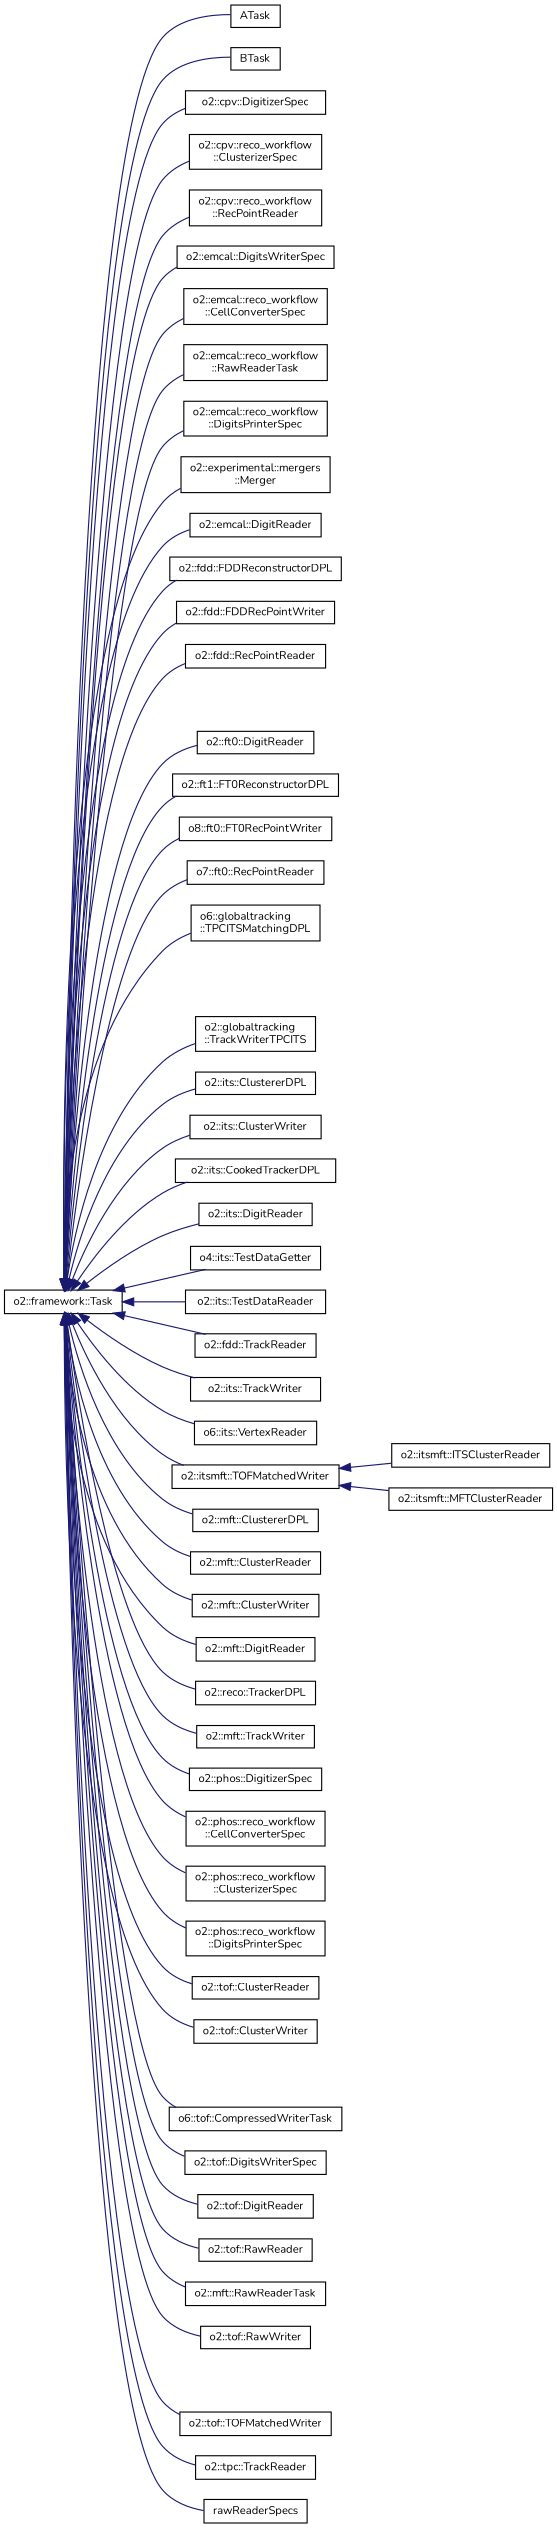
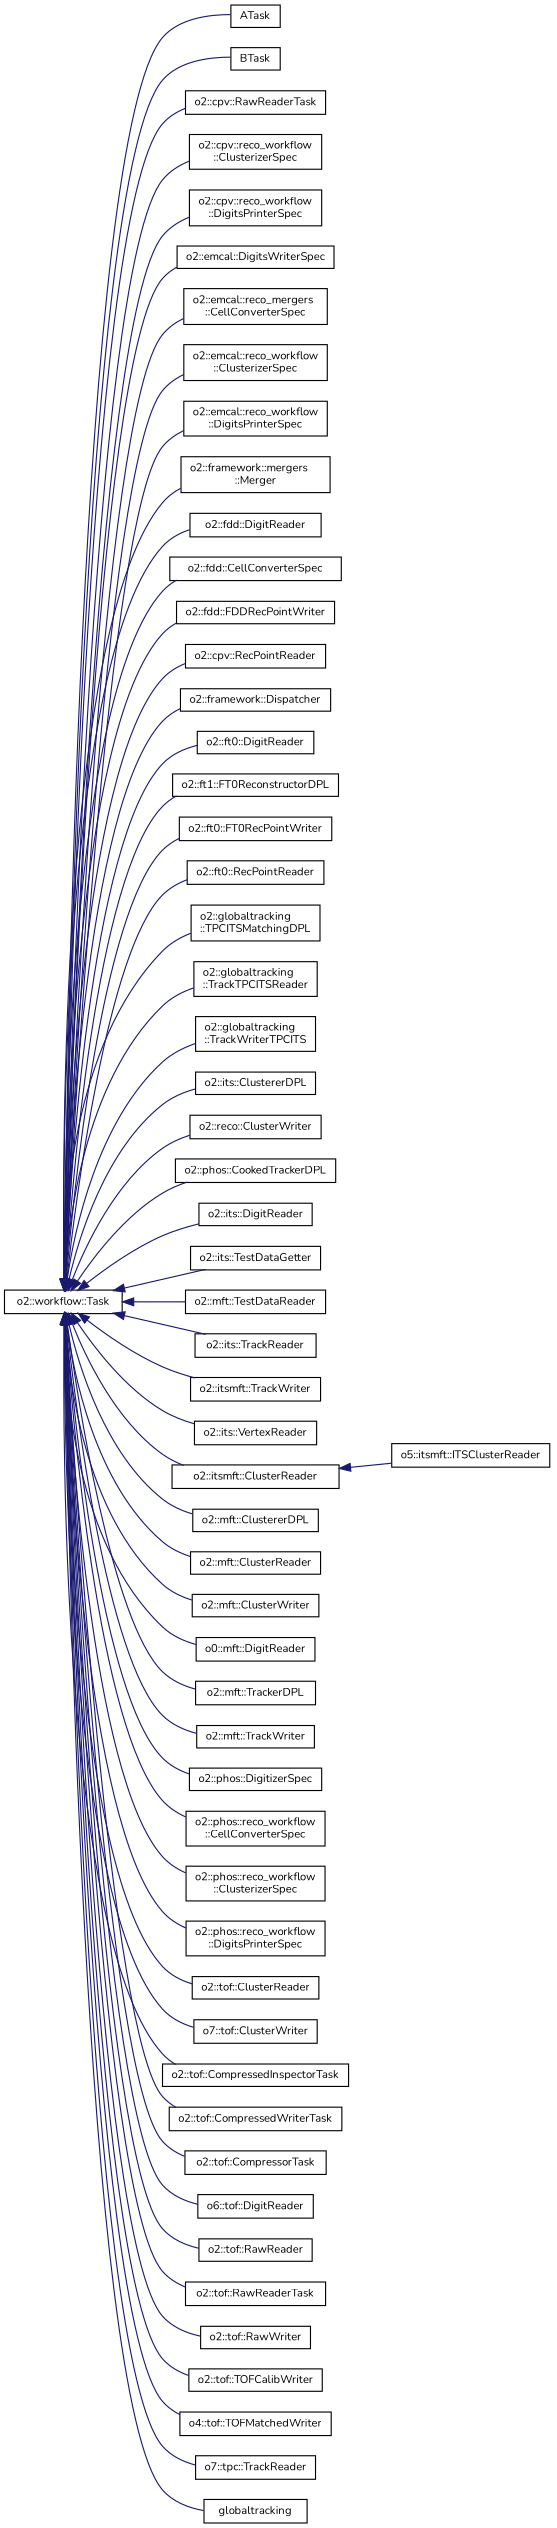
node "o2::cpv::DigitizerSpec": label "o2::cpv::DigitizerSpec" -> "o2::cpv::RawReaderTask"
node "o2::cpv::reco_workflow ::RecPointReader": label "o2::cpv::reco_workflow ::RecPointReader" -> "o2::cpv::reco_workflow ::DigitsPrinterSpec"
node "o2::emcal::reco_workflow ::CellConverterSpec": label "o2::emcal::reco_workflow ::CellConverterSpec" -> "o2::emcal::reco_mergers ::CellConverterSpec"
node "o2::emcal::reco_workflow ::RawReaderTask": label "o2::emcal::reco_workflow ::RawReaderTask" -> "o2::emcal::reco_workflow ::ClusterizerSpec"
node "o2::experimental::mergers ::Merger": label "o2::experimental::mergers ::Merger" -> "o2::framework::mergers ::Merger"
node "o2::emcal::DigitReader": label "o2::emcal::DigitReader" -> "o2::fdd::DigitReader"
node "o2::fdd::FDDReconstructorDPL": label "o2::fdd::FDDReconstructorDPL" -> "o2::fdd::CellConverterSpec"
node "o2::fdd::RecPointReader": label "o2::fdd::RecPointReader" -> "o2::cpv::RecPointReader"
node "o2::framework::Dispatcher": added
node "o8::ft0::FT0RecPointWriter": label "o8::ft0::FT0RecPointWriter" -> "o2::ft0::FT0RecPointWriter"
node "o7::ft0::RecPointReader": label "o7::ft0::RecPointReader" -> "o2::ft0::RecPointReader"
node "o6::globaltracking ::TPCITSMatchingDPL": label "o6::globaltracking ::TPCITSMatchingDPL" -> "o2::globaltracking ::TPCITSMatchingDPL"
node "o2::globaltracking ::TrackTPCITSReader": added
node "o2::its::ClusterWriter": label "o2::its::ClusterWriter" -> "o2::reco::ClusterWriter"
node "o2::its::CookedTrackerDPL": label "o2::its::CookedTrackerDPL" -> "o2::phos::CookedTrackerDPL"
node "o4::its::TestDataGetter": label "o4::its::TestDataGetter" -> "o2::its::TestDataGetter"
node "o2::framework::Task": label "o2::framework::Task" -> "o2::workflow::Task"
node "o2::its::TestDataReader": label "o2::its::TestDataReader" -> "o2::mft::TestDataReader"
node "o2::fdd::TrackReader": label "o2::fdd::TrackReader" -> "o2::its::TrackReader"
node "o2::its::TrackWriter": label "o2::its::TrackWriter" -> "o2::itsmft::TrackWriter"
node "o6::its::VertexReader": label "o6::its::VertexReader" -> "o2::its::VertexReader"
node "o2::itsmft::ITSClusterReader": label "o2::itsmft::ITSClusterReader" -> "o5::itsmft::ITSClusterReader"
node "o2::itsmft::TOFMatchedWriter": label "o2::itsmft::TOFMatchedWriter" -> "o2::itsmft::ClusterReader"
node "o2::itsmft::MFTClusterReader": removed
node "o2::mft::DigitReader": label "o2::mft::DigitReader" -> "o0::mft::DigitReader"
node "o2::reco::TrackerDPL": label "o2::reco::TrackerDPL" -> "o2::mft::TrackerDPL"
node "o2::tof::ClusterWriter": label "o2::tof::ClusterWriter" -> "o7::tof::ClusterWriter"
node "o2::tof::CompressedInspectorTask": added
node "o6::tof::CompressedWriterTask": label "o6::tof::CompressedWriterTask" -> "o2::tof::CompressedWriterTask"
node "o2::tof::DigitsWriterSpec": label "o2::tof::DigitsWriterSpec" -> "o2::tof::CompressorTask"
node "o2::tof::DigitReader": label "o2::tof::DigitReader" -> "o6::tof::DigitReader"
node "o2::mft::RawReaderTask": label "o2::mft::RawReaderTask" -> "o2::tof::RawReaderTask"
node "o2::tof::TOFCalibWriter": added
node "o2::tof::TOFMatchedWriter": label "o2::tof::TOFMatchedWriter" -> "o4::tof::TOFMatchedWriter"
node "o2::tpc::TrackReader": label "o2::tpc::TrackReader" -> "o7::tpc::TrackReader"
node "rawReaderSpecs": label "rawReaderSpecs" -> "globaltracking"
